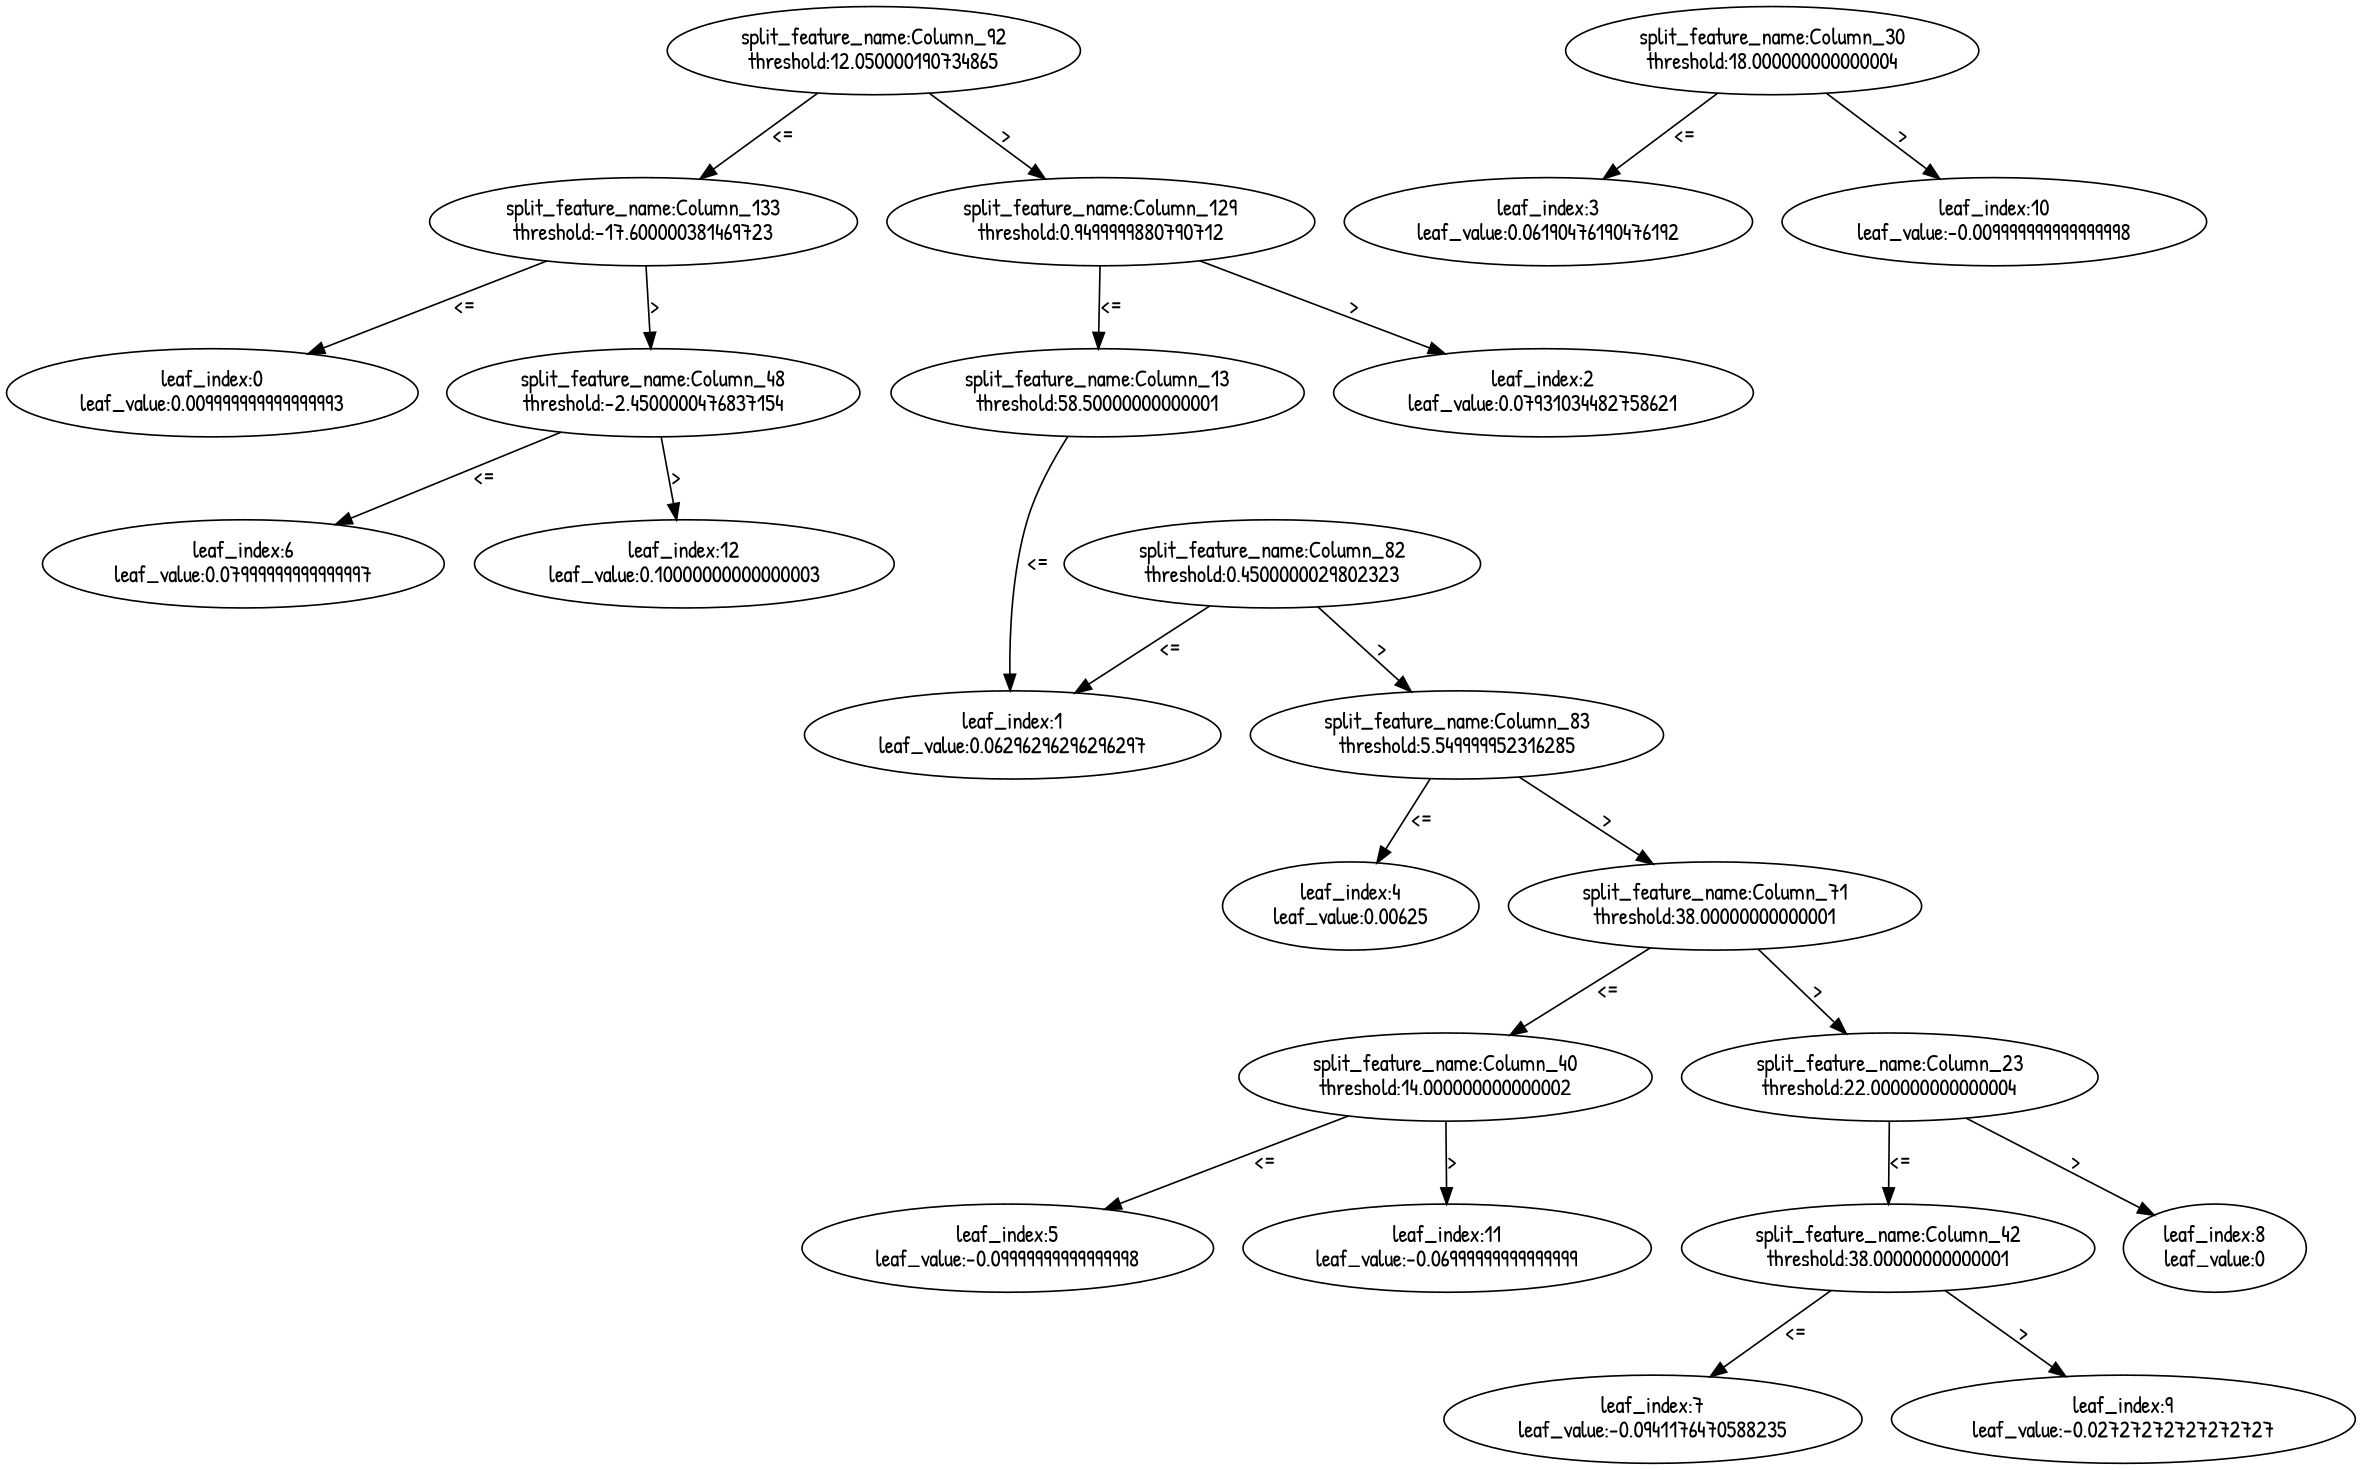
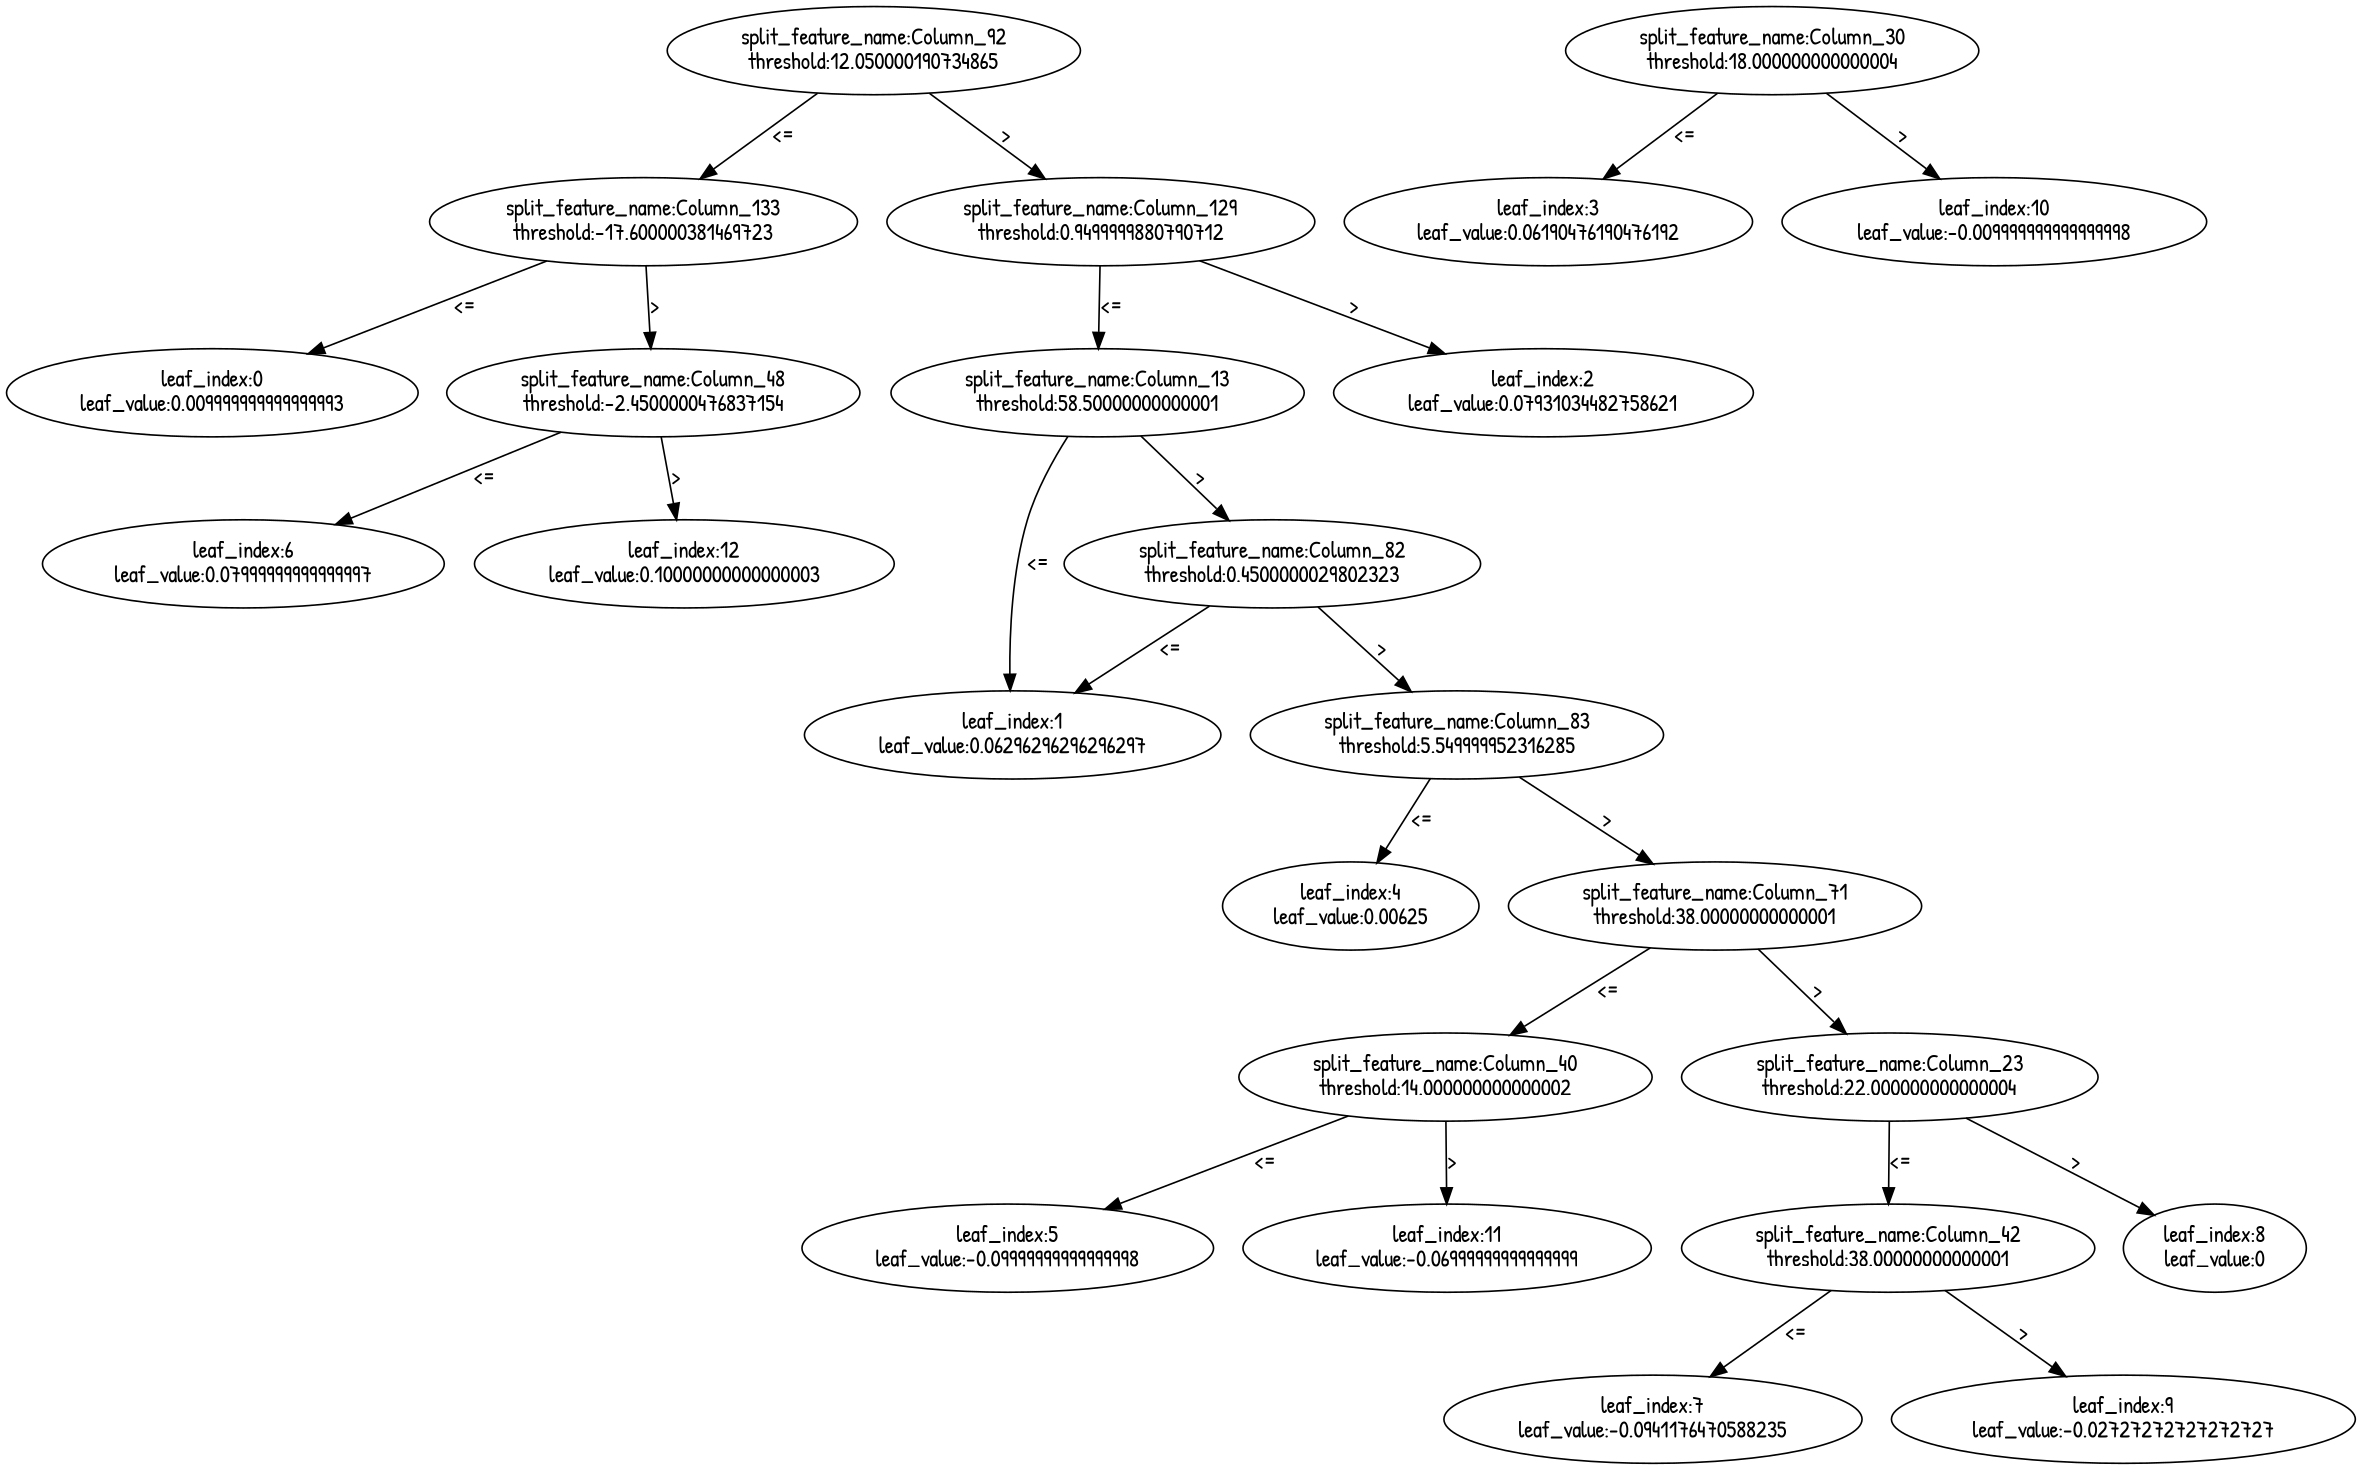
edge "split_feature_name:Column_13 threshold:58.50000000000001" -> "split_feature_name:Column_82 threshold:0.4500000029802323": added, label ">"
